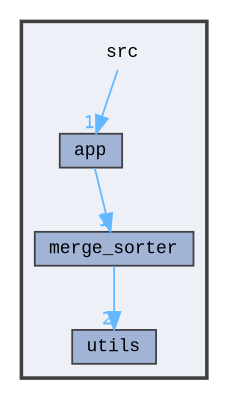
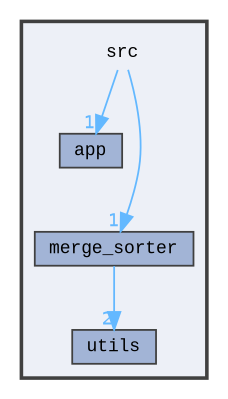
edge "app" -> "merge_sorter": now "src" -> "merge_sorter"
